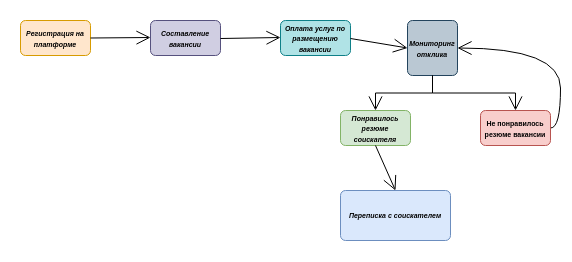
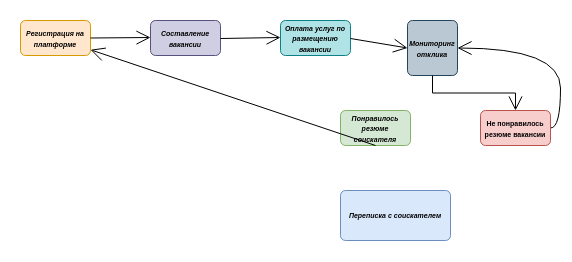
edge "Мониторинг отклика" -> "Понравилось резюме соискателя": removed
edge "Понравилось резюме соискателя" -> "Переписка с соискателем": now "Понравилось резюме соискателя" -> "Регистрация на платформе"
